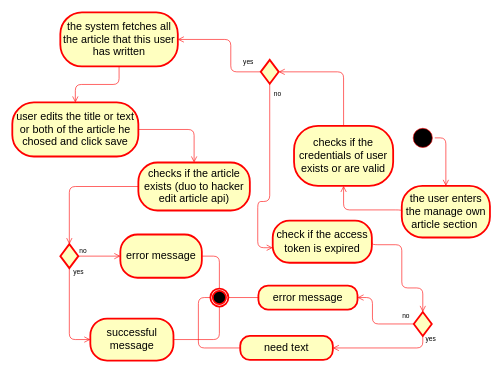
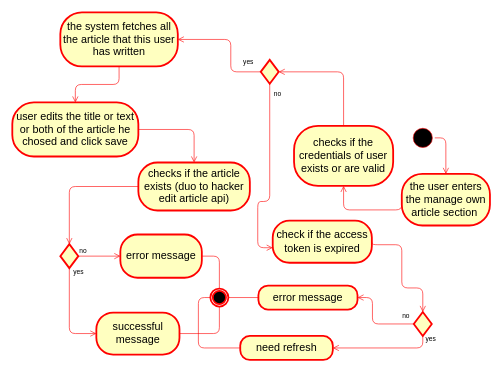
node "the user enters the manage own article section": moved (446, 212) -> (446, 200)
node "successful message": moved (132, 339) -> (138, 333)
node "need text": label "need text" -> "need refresh"
